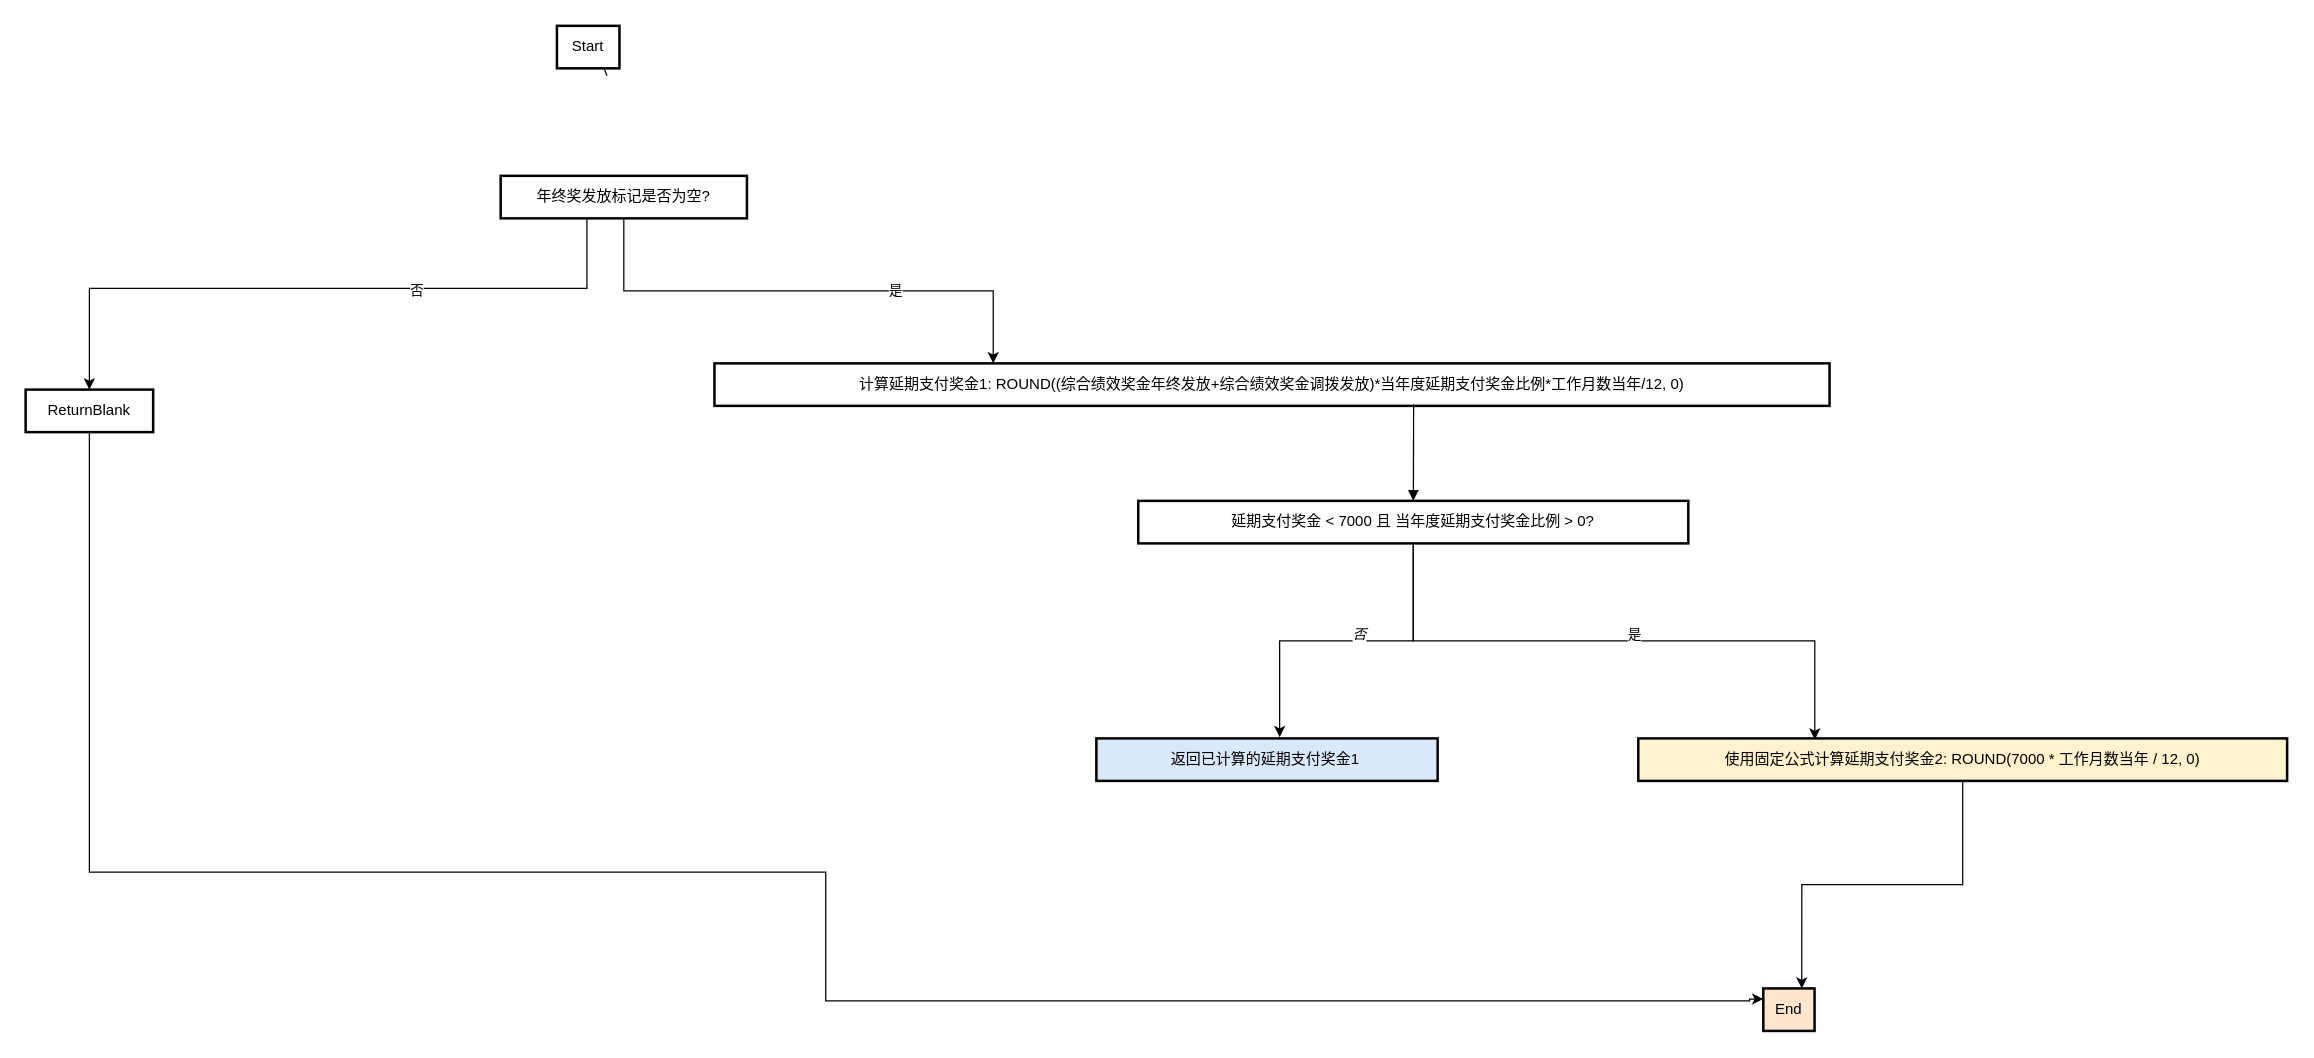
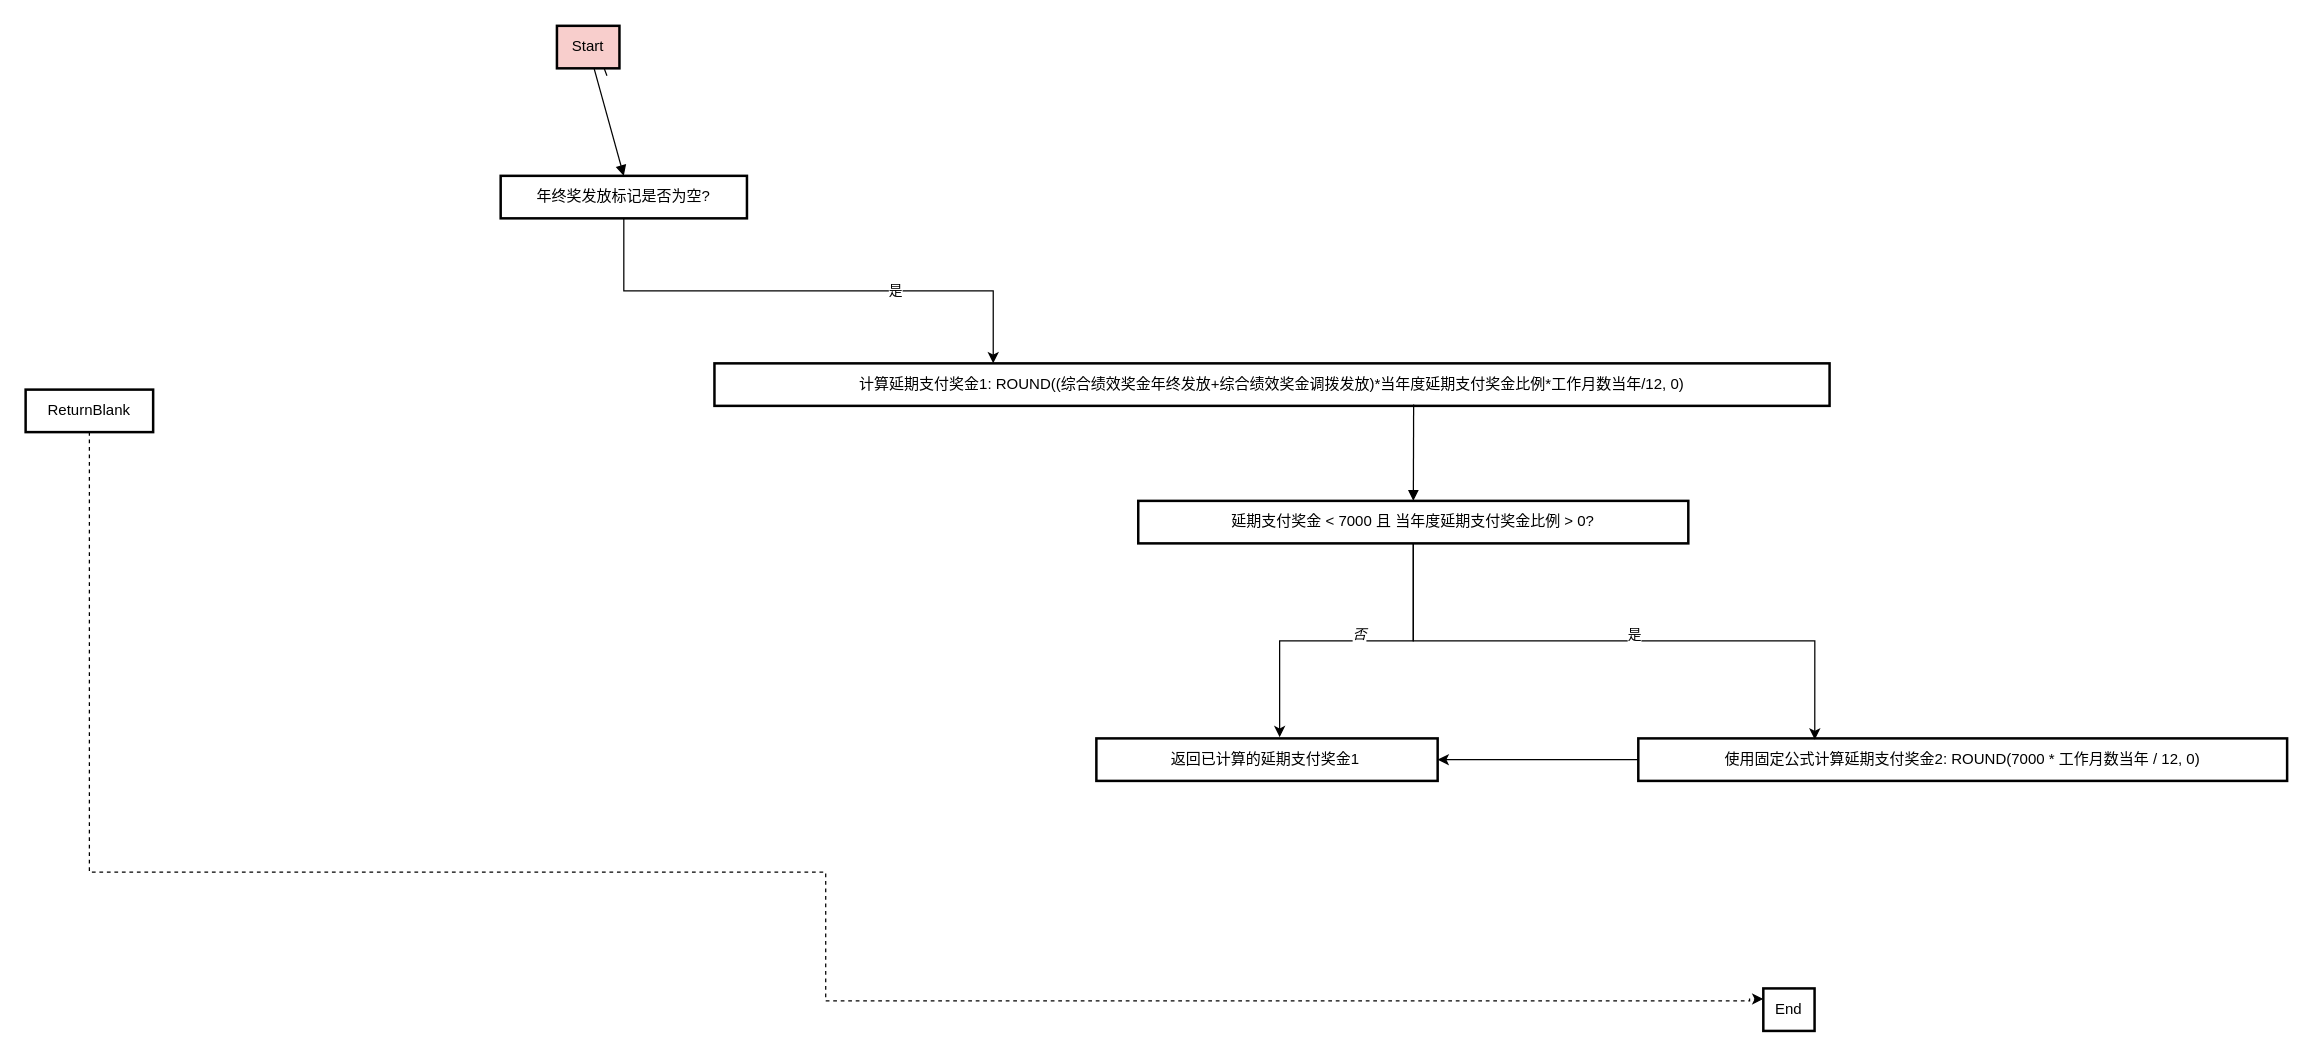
node "Start": fillcolor #ffffff -> #f8cecc
edge "Start" -> "年终奖发放标记是否为空?": added
edge "年终奖发放标记是否为空?" -> "ReturnBlank": removed, label "否"
node "返回已计算的延期支付奖金1": fillcolor #dae8fc -> #ffffff
node "使用固定公式计算延期支付奖金2: ROUND(7000 * 工作月数当年 / 12, 0)": fillcolor #fff2cc -> #ffffff
edge "ReturnBlank" -> "End": style solid -> dashed
edge "使用固定公式计算延期支付奖金2: ROUND(7000 * 工作月数当年 / 12, 0)" -> "End": now "使用固定公式计算延期支付奖金2: ROUND(7000 * 工作月数当年 / 12, 0)" -> "返回已计算的延期支付奖金1"
node "End": fillcolor #ffe6cc -> #ffffff
